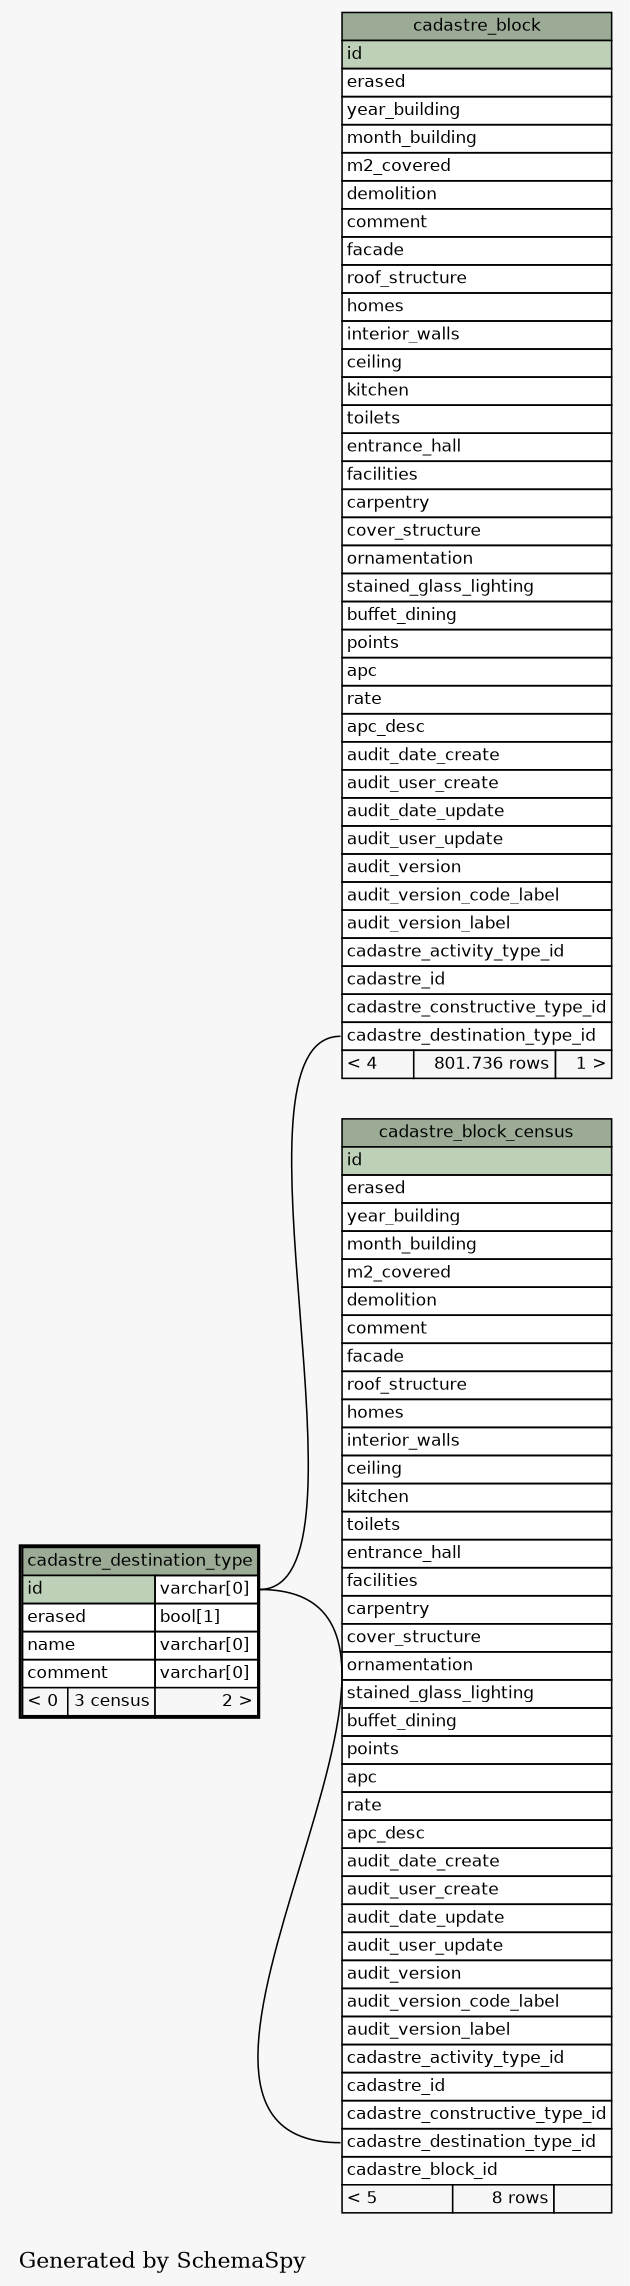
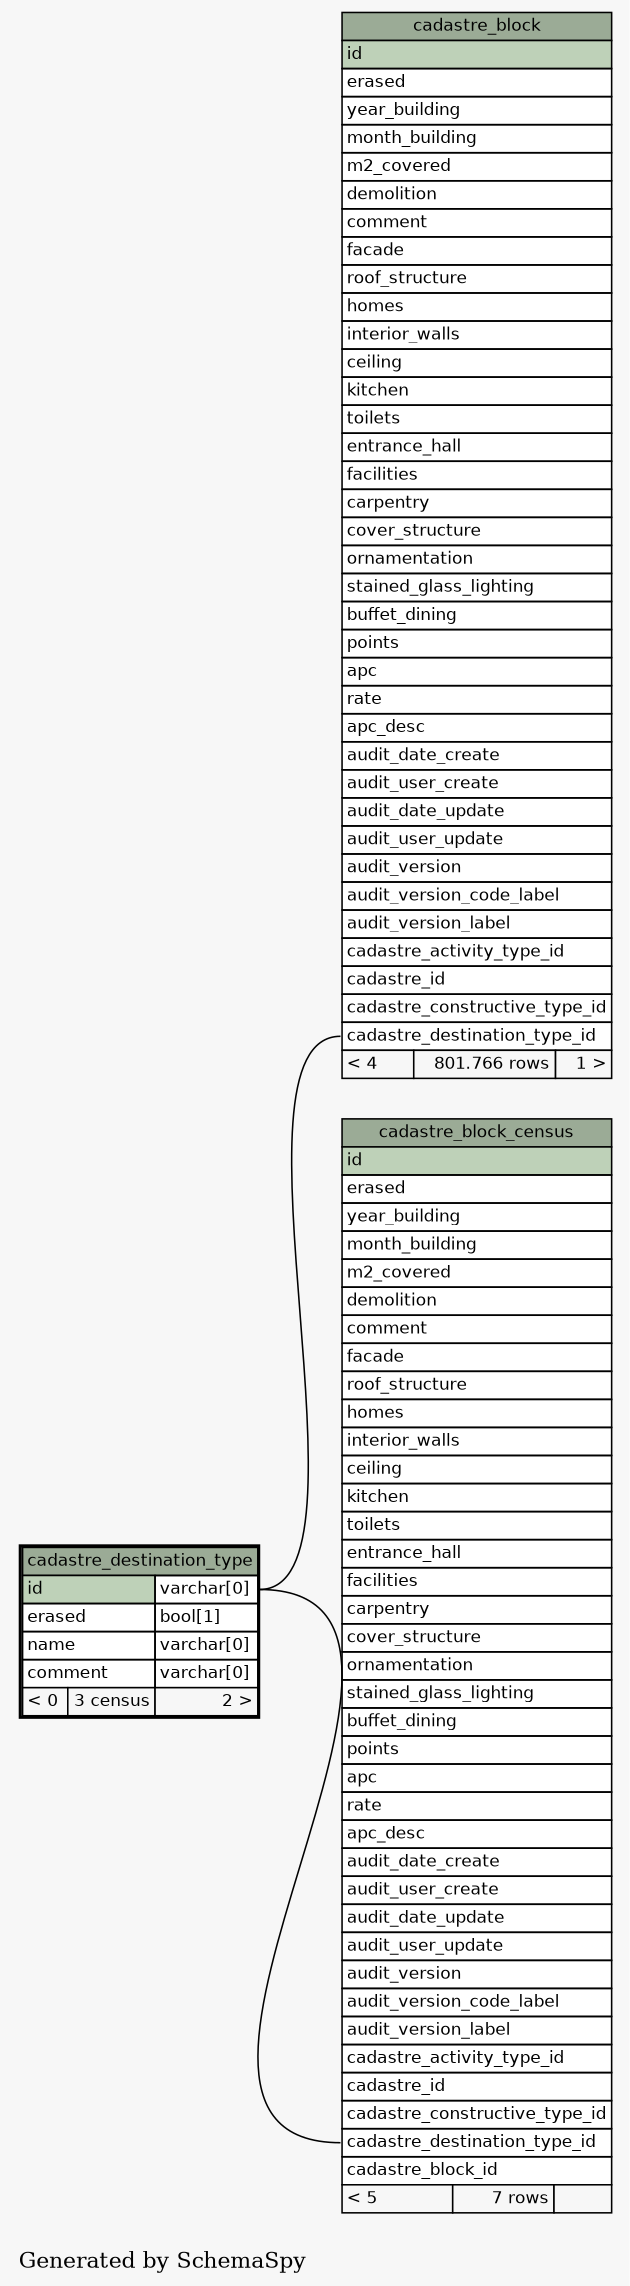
node "cadastre_block": text "801.736 rows" -> "801.766 rows"
node "cadastre_block_census": text "8 rows" -> "7 rows"
